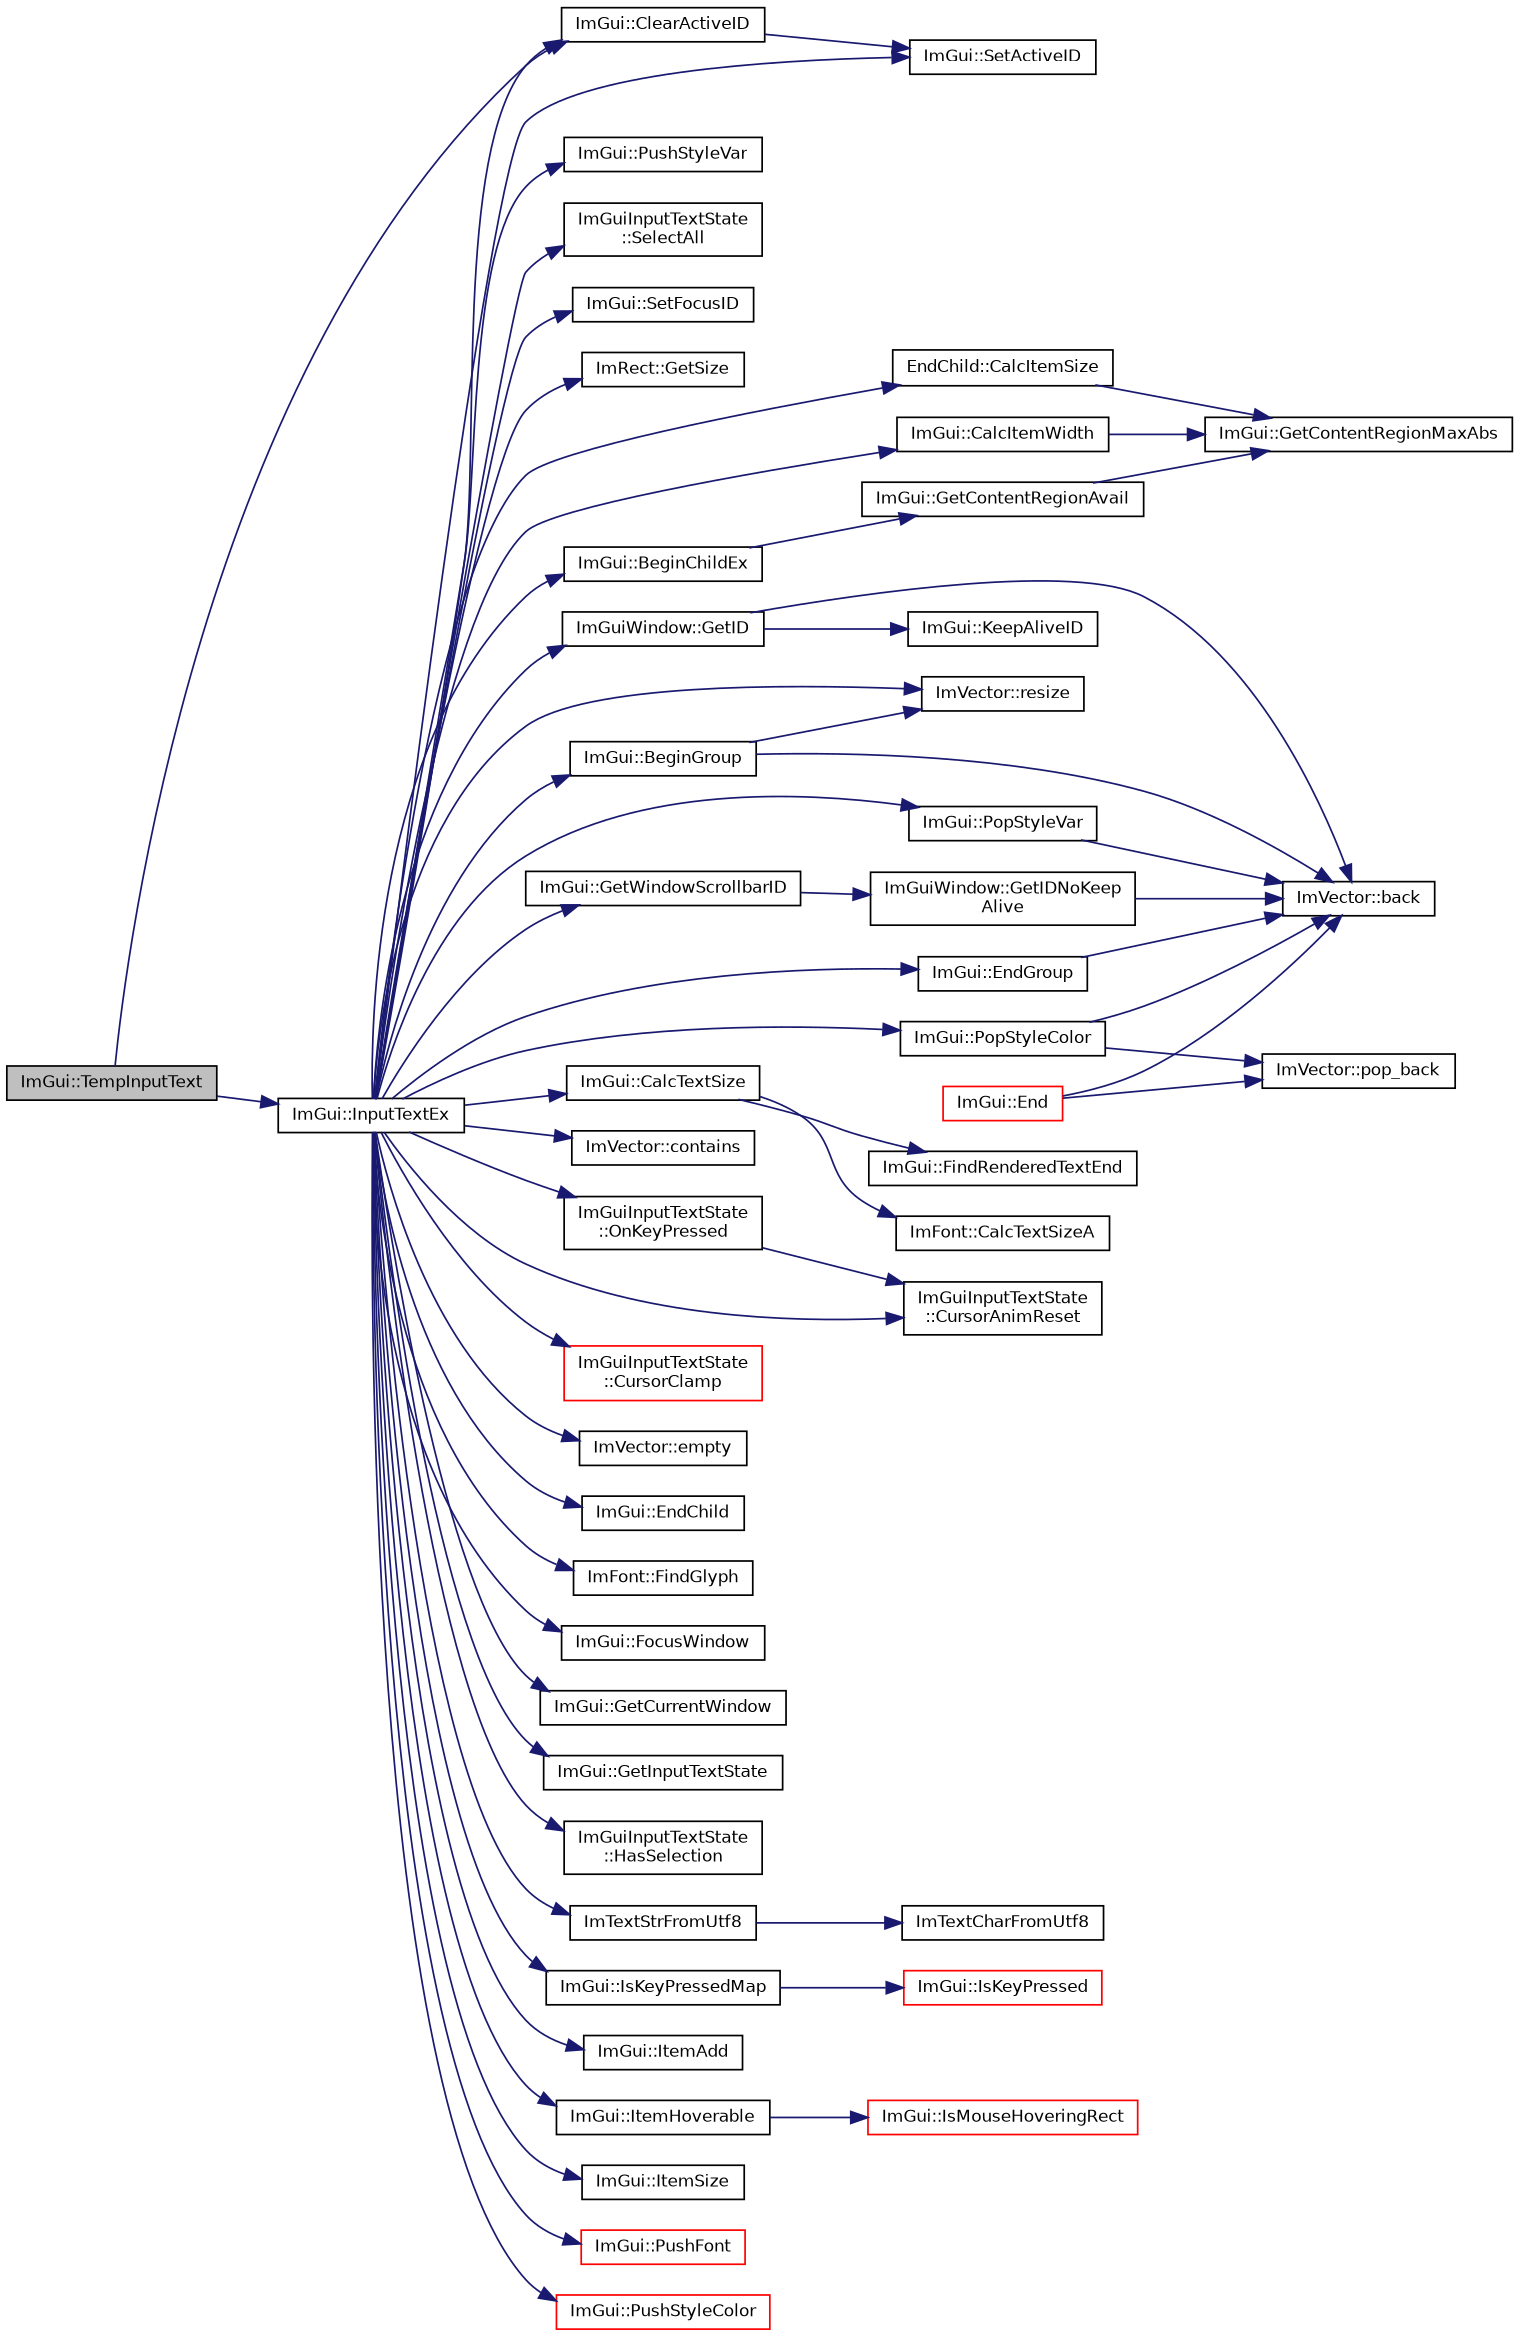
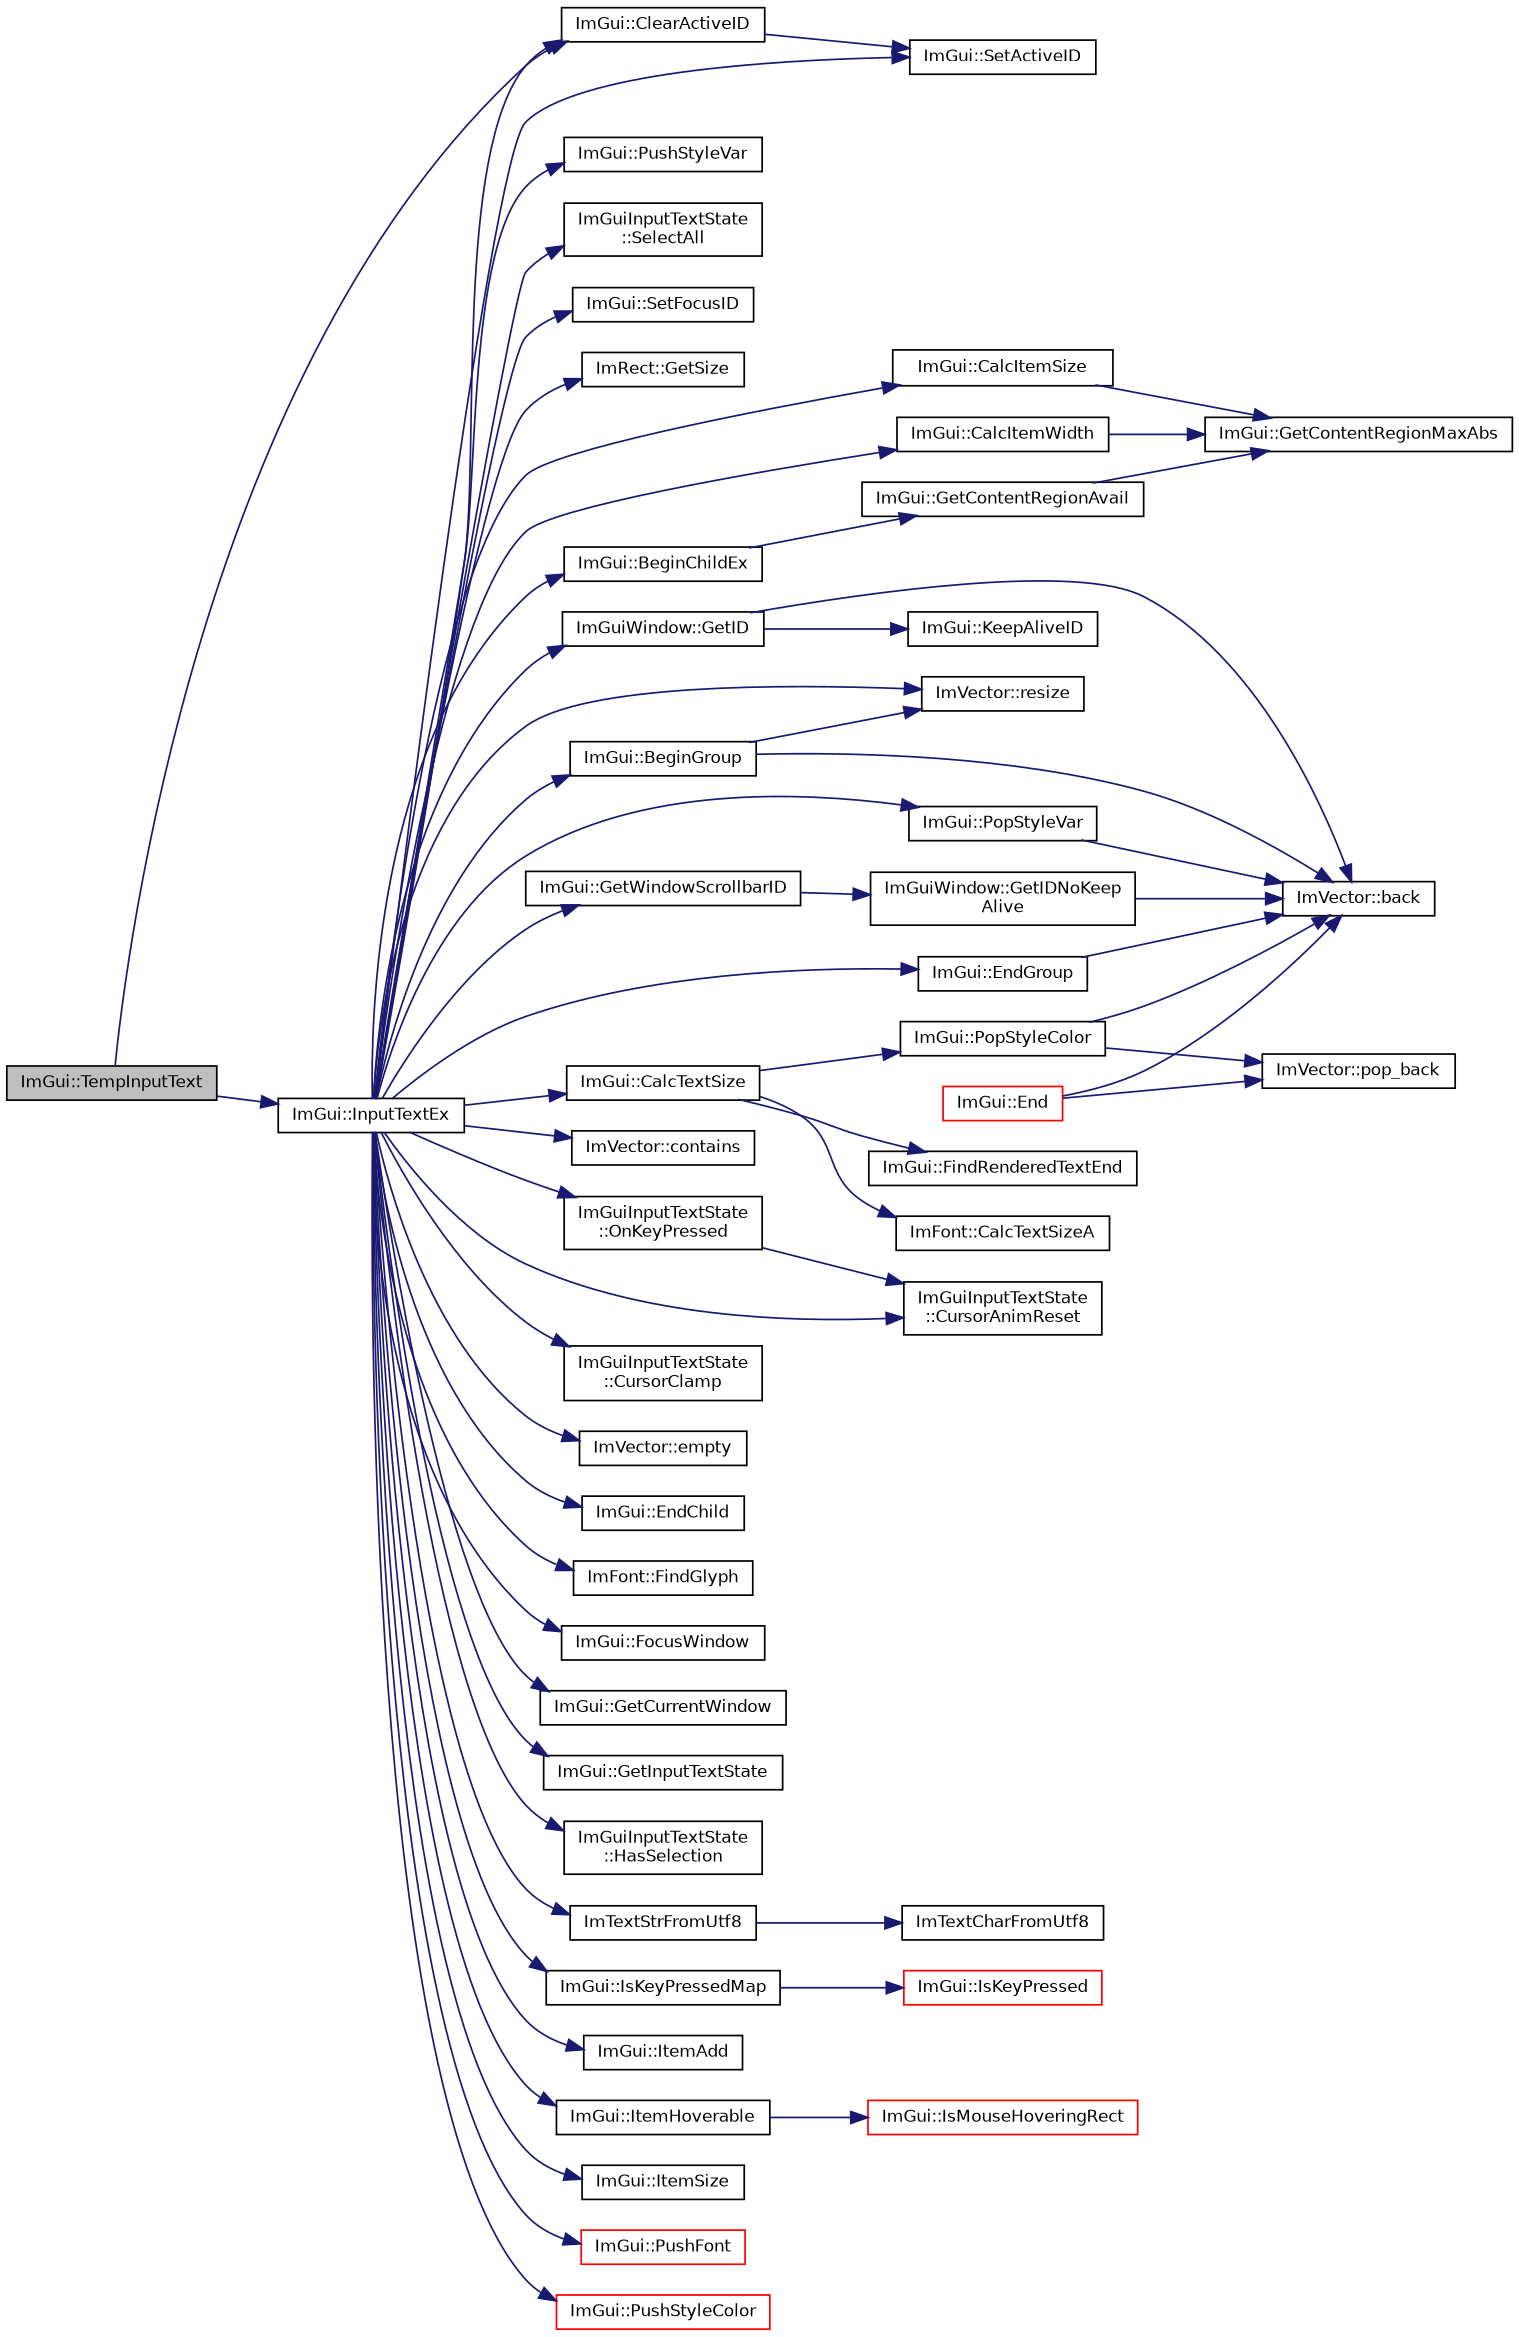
node "EndChild::CalcItemSize": label "EndChild::CalcItemSize" -> "ImGui::CalcItemSize"
edge "ImGui::InputTextEx" -> "ImGui::PopStyleColor": now "ImGui::CalcTextSize" -> "ImGui::PopStyleColor"
node "ImGuiInputTextState ::CursorClamp": color red -> black
